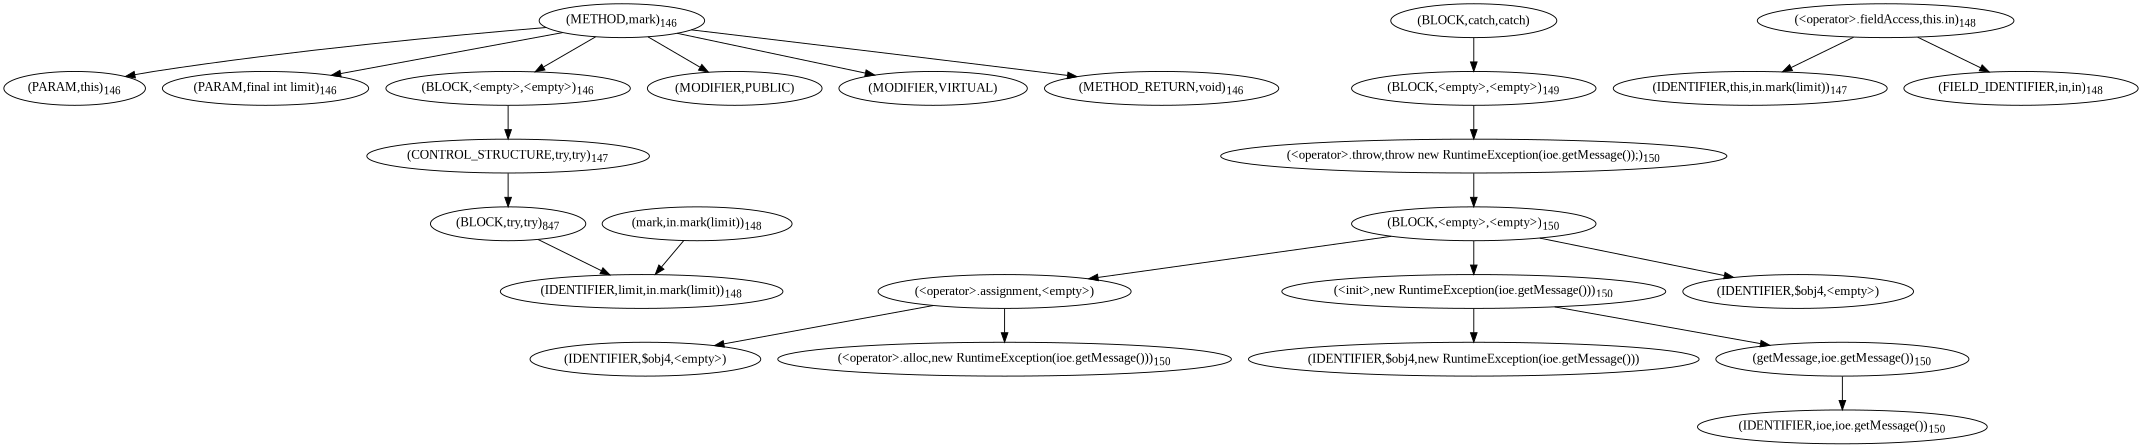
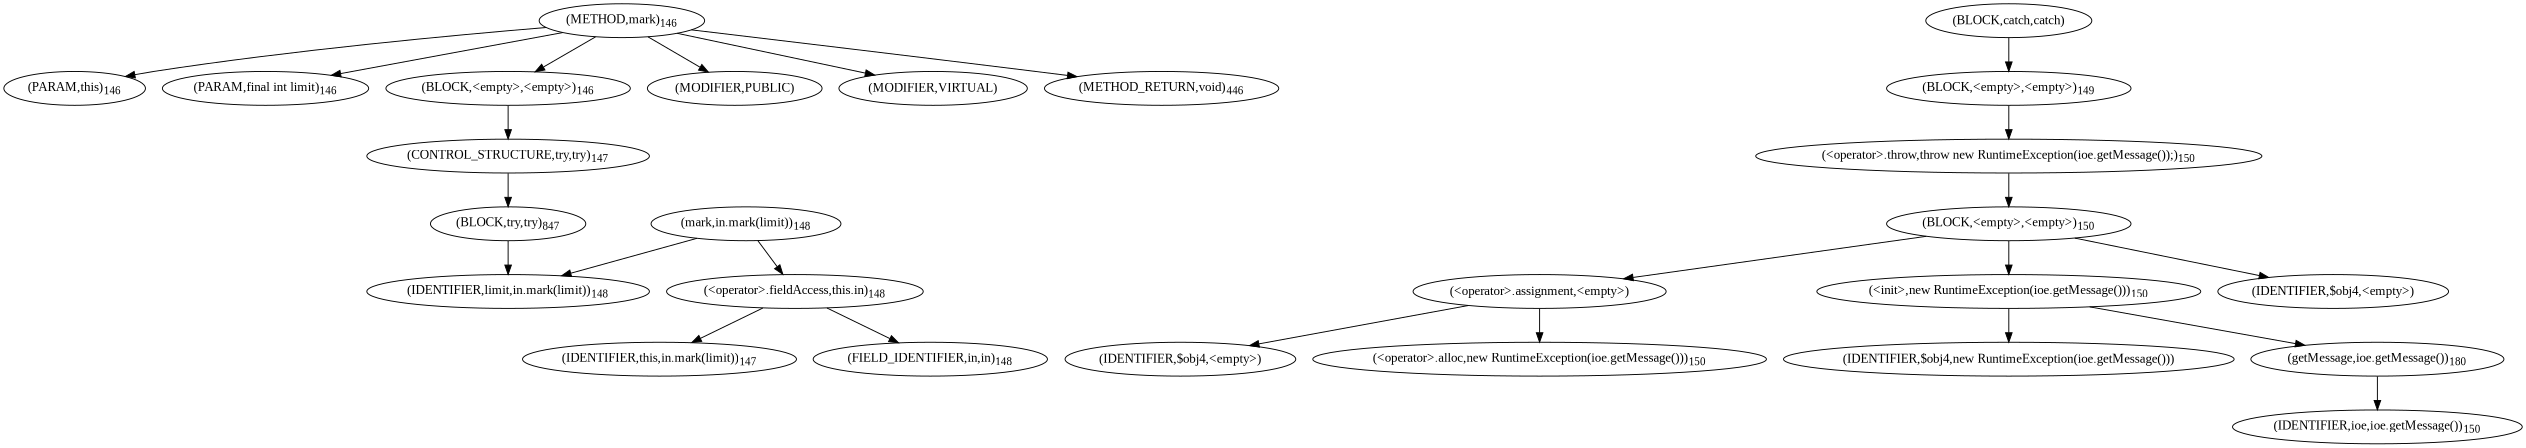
node "(METHOD_RETURN,void)": text "146" -> "446"
edge "(mark,in.mark(limit))" -> "(<operator>.fieldAccess,this.in)": added
node "(getMessage,ioe.getMessage())": text "150" -> "180"
